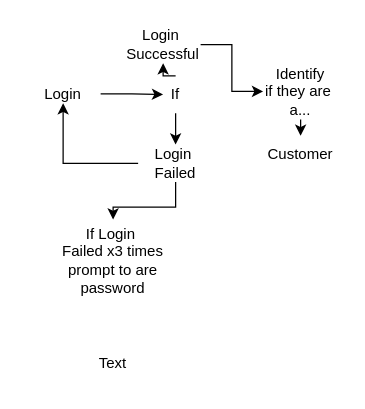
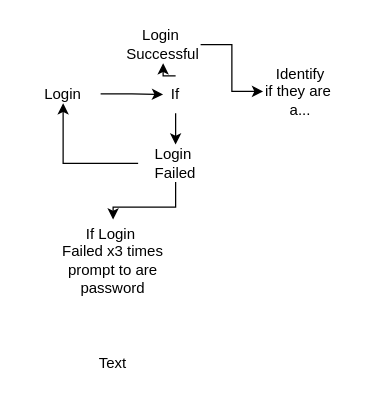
edge "Identify if they are a..." -> "Customer": removed
node "Customer": removed
